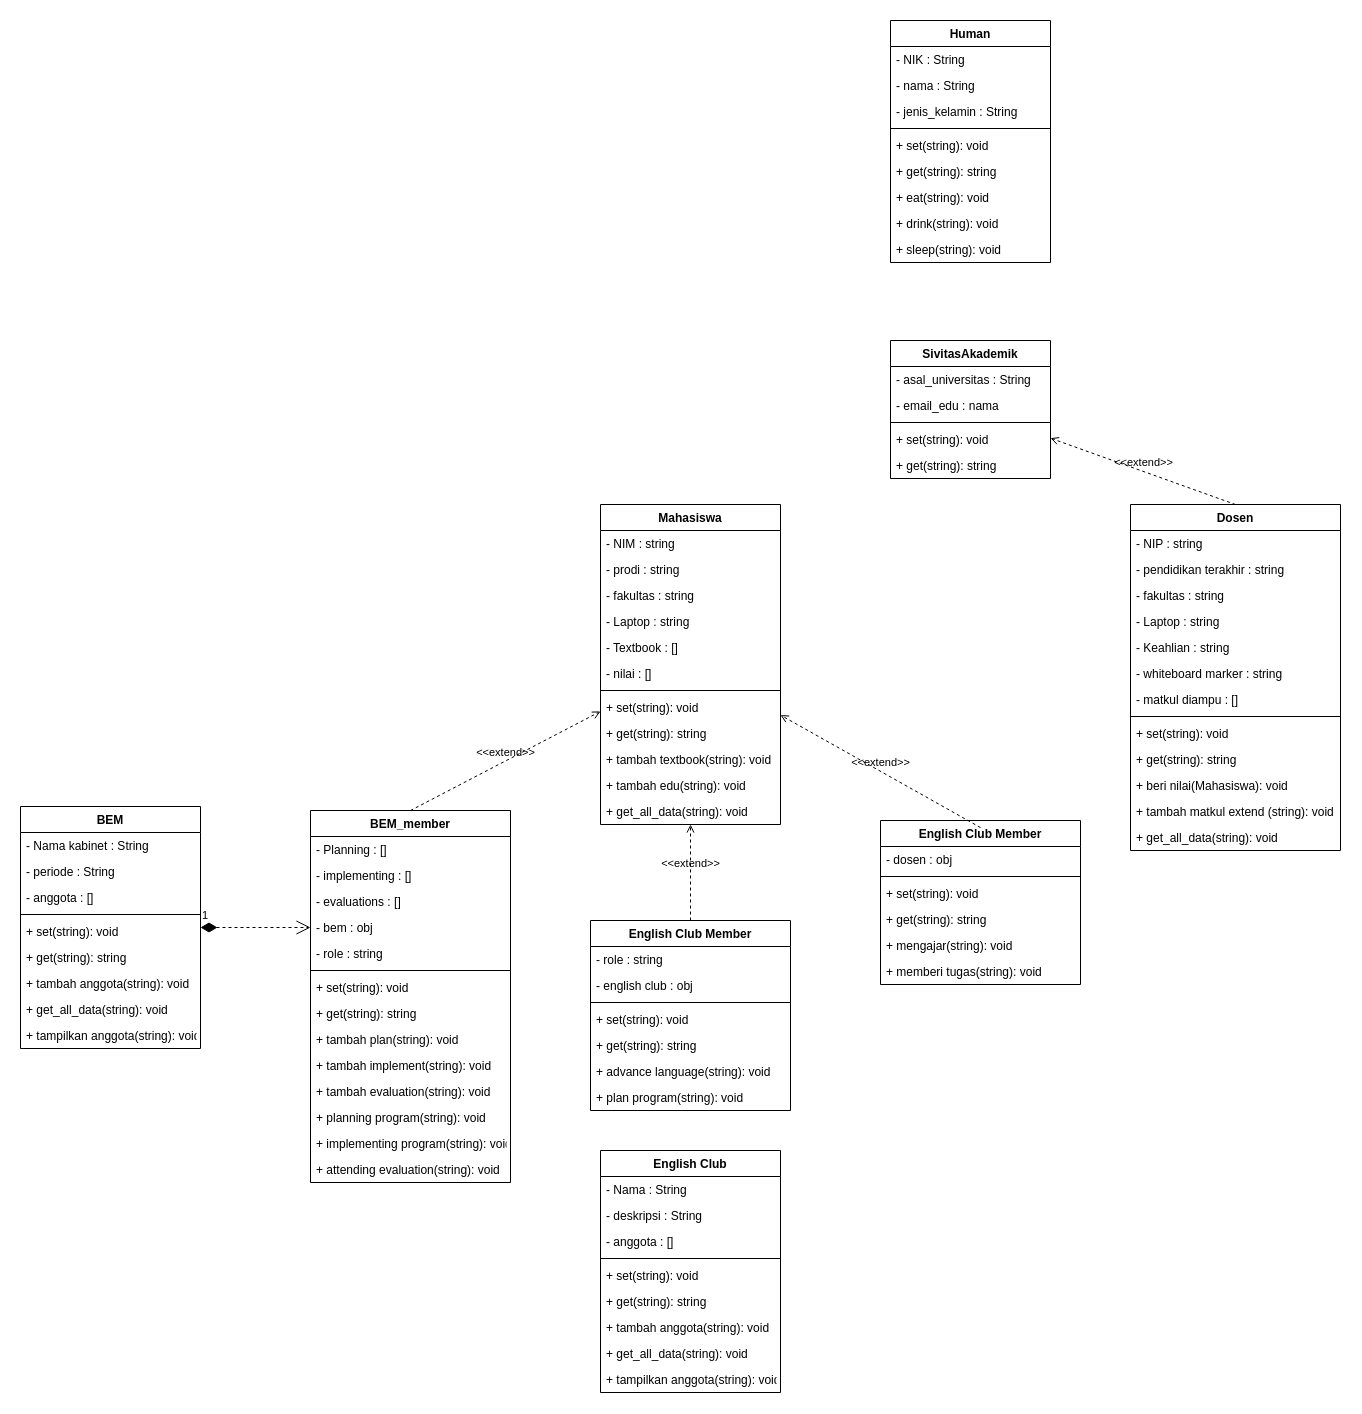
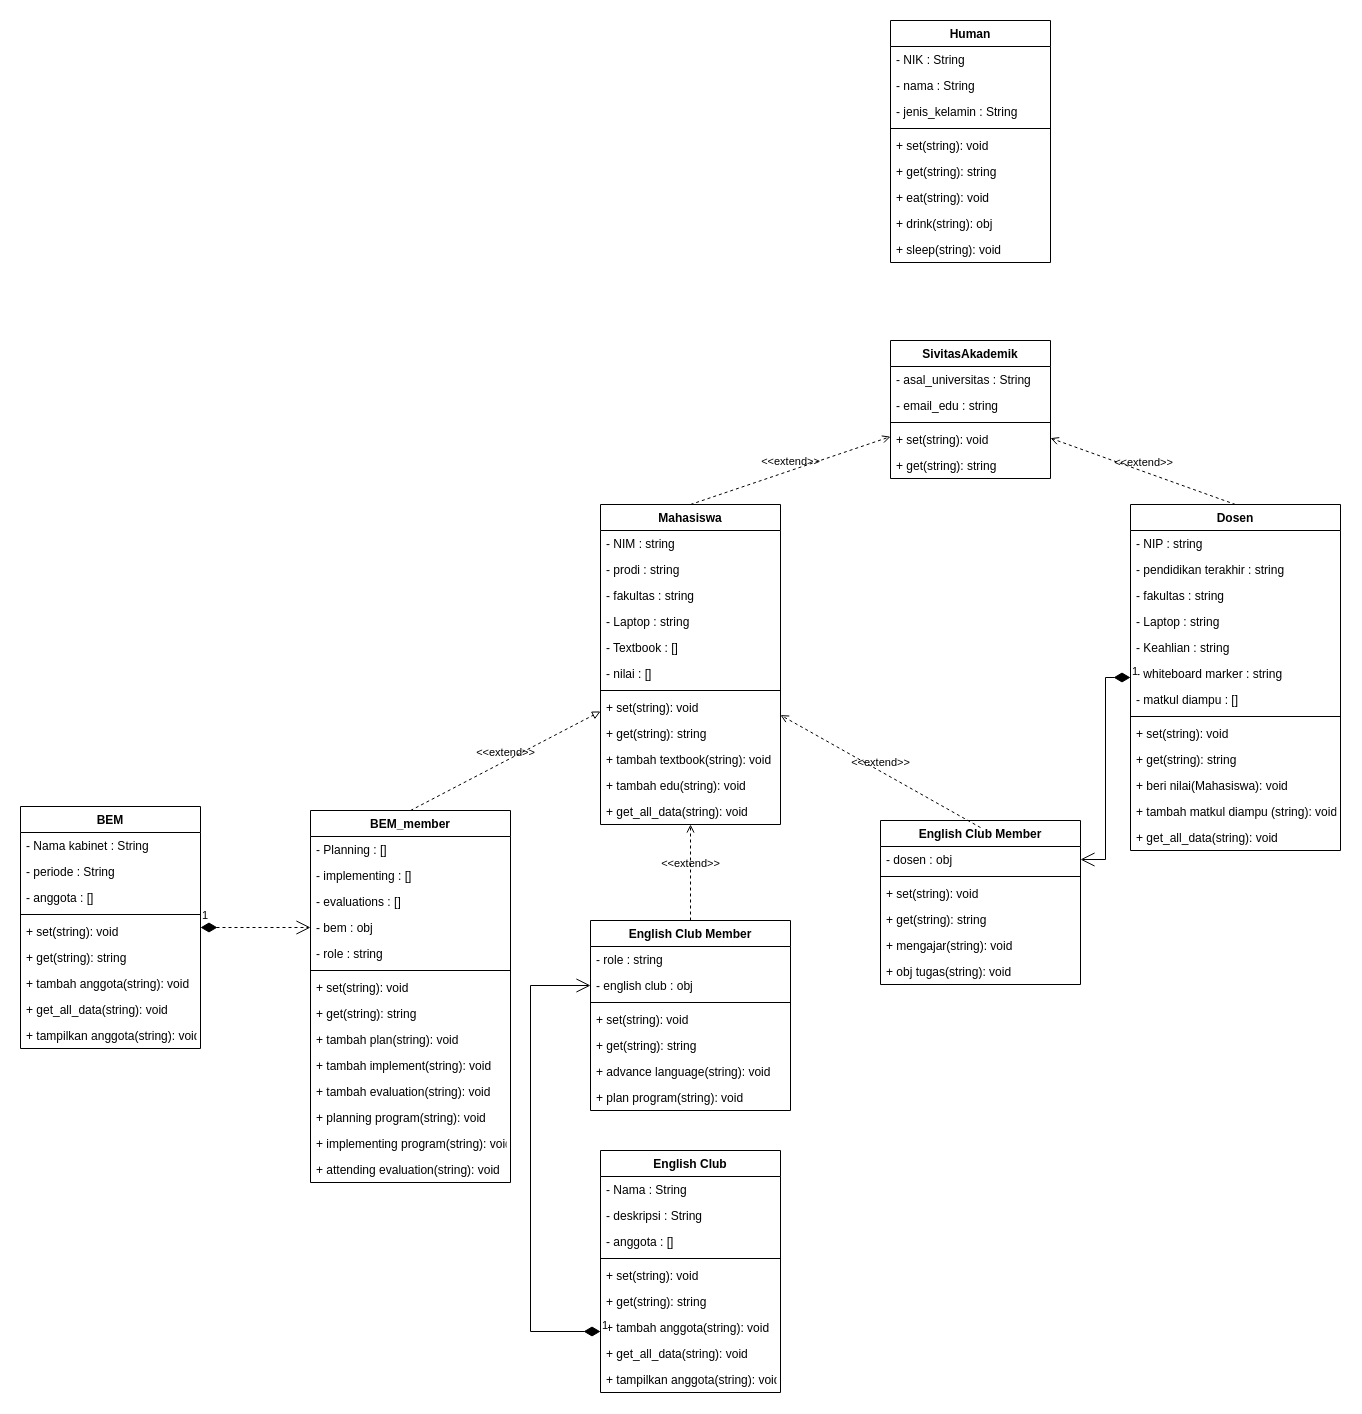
node "+ drink(string): void": label "+ drink(string): void" -> "+ drink(string): obj"
node "- email_edu : nama": label "- email_edu : nama" -> "- email_edu : string"
edge "Mahasiswa" -> "SivitasAkademik": added, label "<<extend>>"
edge "BEM_member" -> "Mahasiswa": arrowhead open -> block
edge "Dosen" -- "- dosen : obj": added, label "1"
node "+ tambah matkul extend (string): void": label "+ tambah matkul extend (string): void" -> "+ tambah matkul diampu (string): void"
node "+ memberi tugas(string): void": label "+ memberi tugas(string): void" -> "+ obj tugas(string): void"
edge "- english club : obj" -- "English Club": added, label "1"
